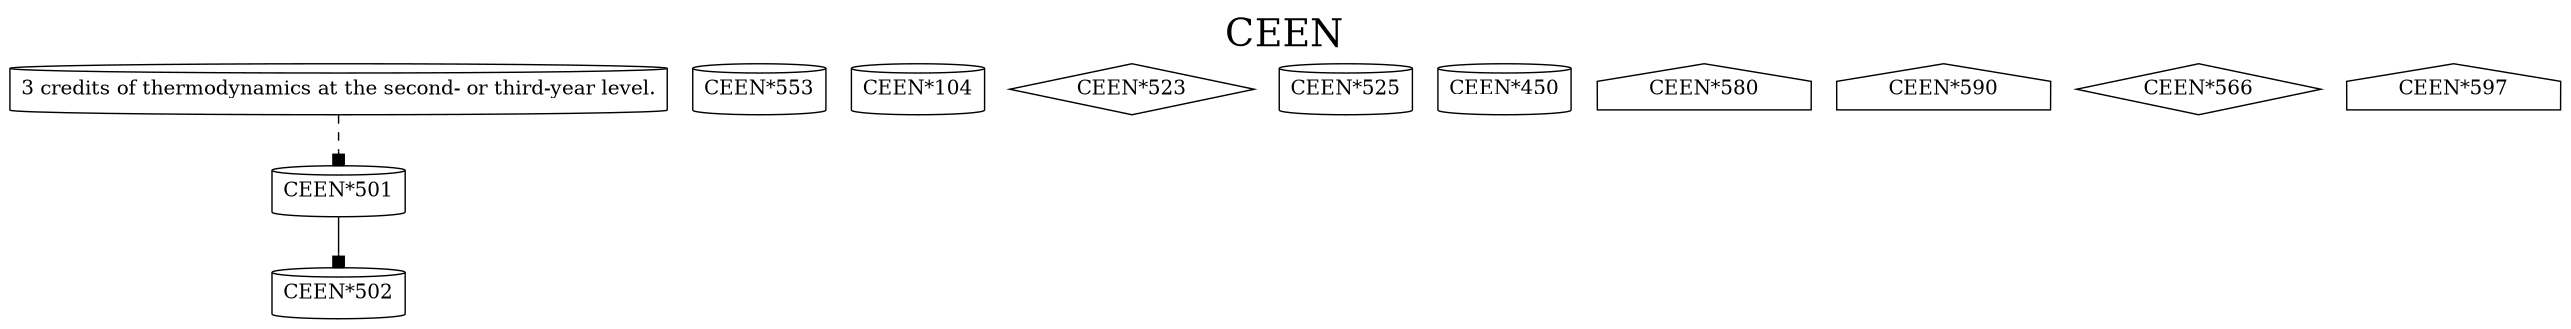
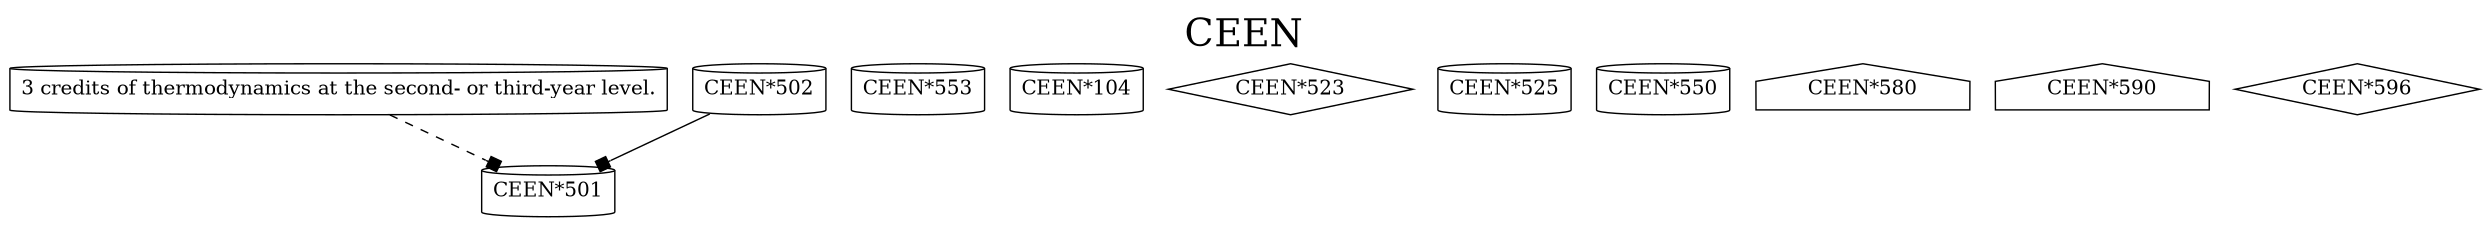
node "CEEN*450": label "CEEN*450" -> "CEEN*550"
node "CEEN*566": label "CEEN*566" -> "CEEN*596"
node "CEEN*597": removed
edge "CEEN*501" -> "CEEN*502": reversed
